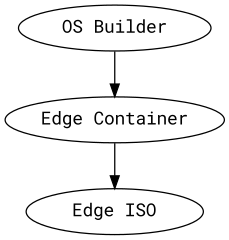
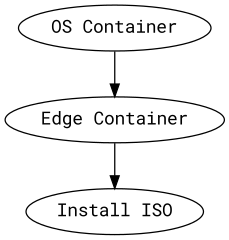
node "OS Builder": label "OS Builder" -> "OS Container"
node "Edge ISO": label "Edge ISO" -> "Install ISO"
